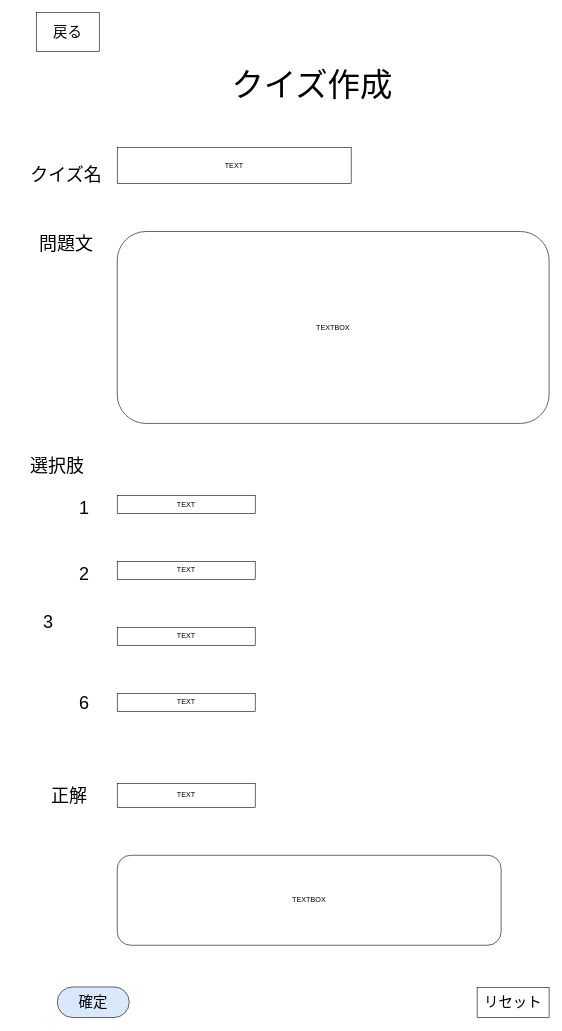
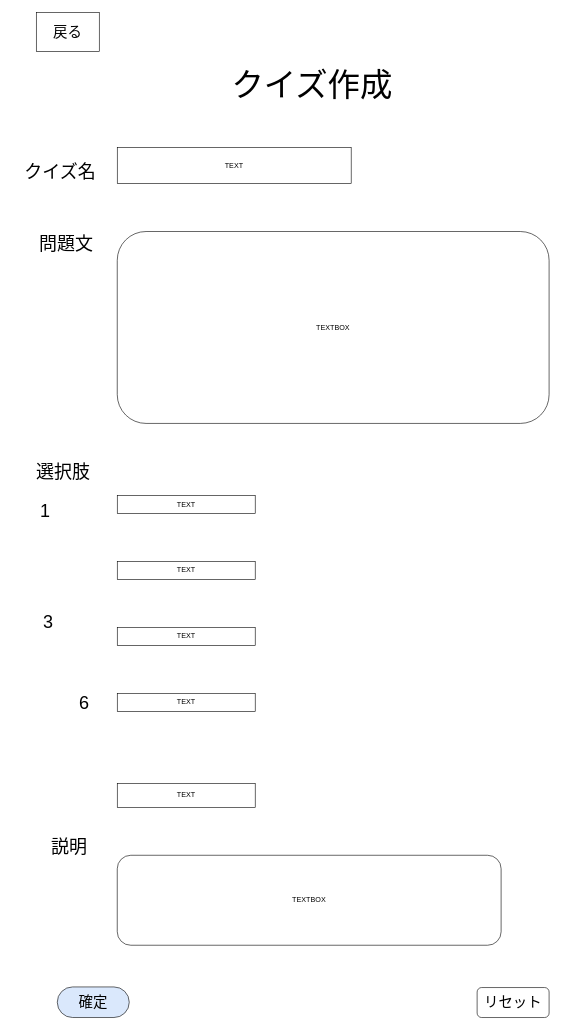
node "クイズ名": moved (66, 174) -> (60, 171)
node "選択肢": moved (57, 465) -> (63, 471)
node "1": moved (84, 507) -> (45, 510)
node "2": removed
node "正解": removed
node "説明": added
node "リセット": shape rectangle -> rounded rectangle
